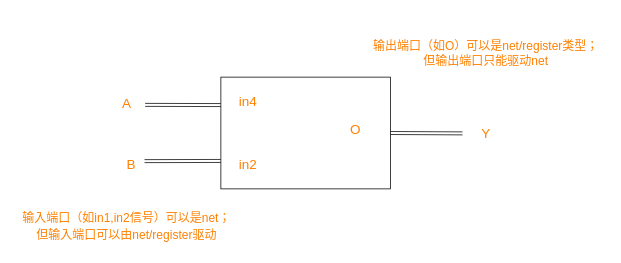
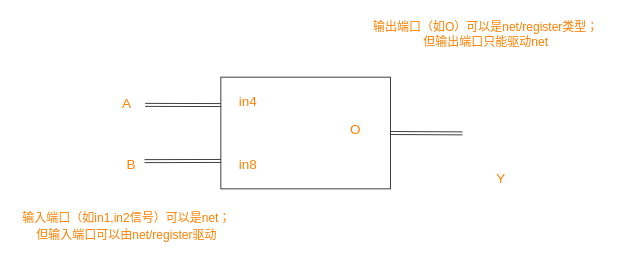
node "输出端口（如O）可以是net/register类型； 但输出端口只能驱动net": moved (486, 53) -> (486, 34)
node "Y": moved (486, 133) -> (501, 178)
node "in2": label "in2" -> "in8"
